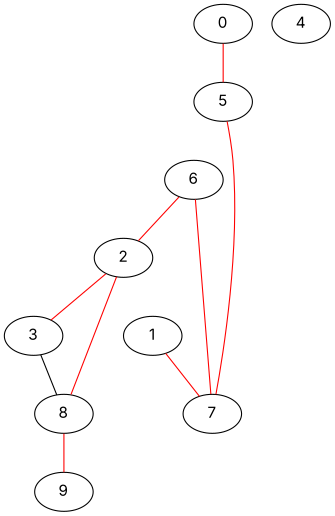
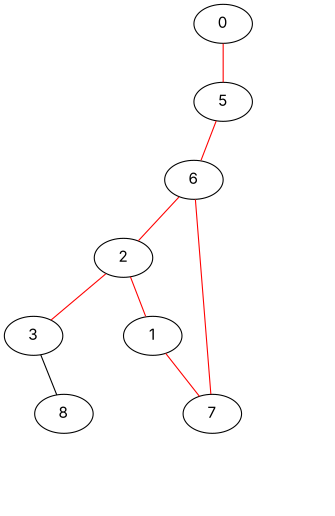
node "4": removed
edge "5" -- "7": now "5" -- "6"
edge "2" -- "8": now "2" -- "1"
node "9": removed
